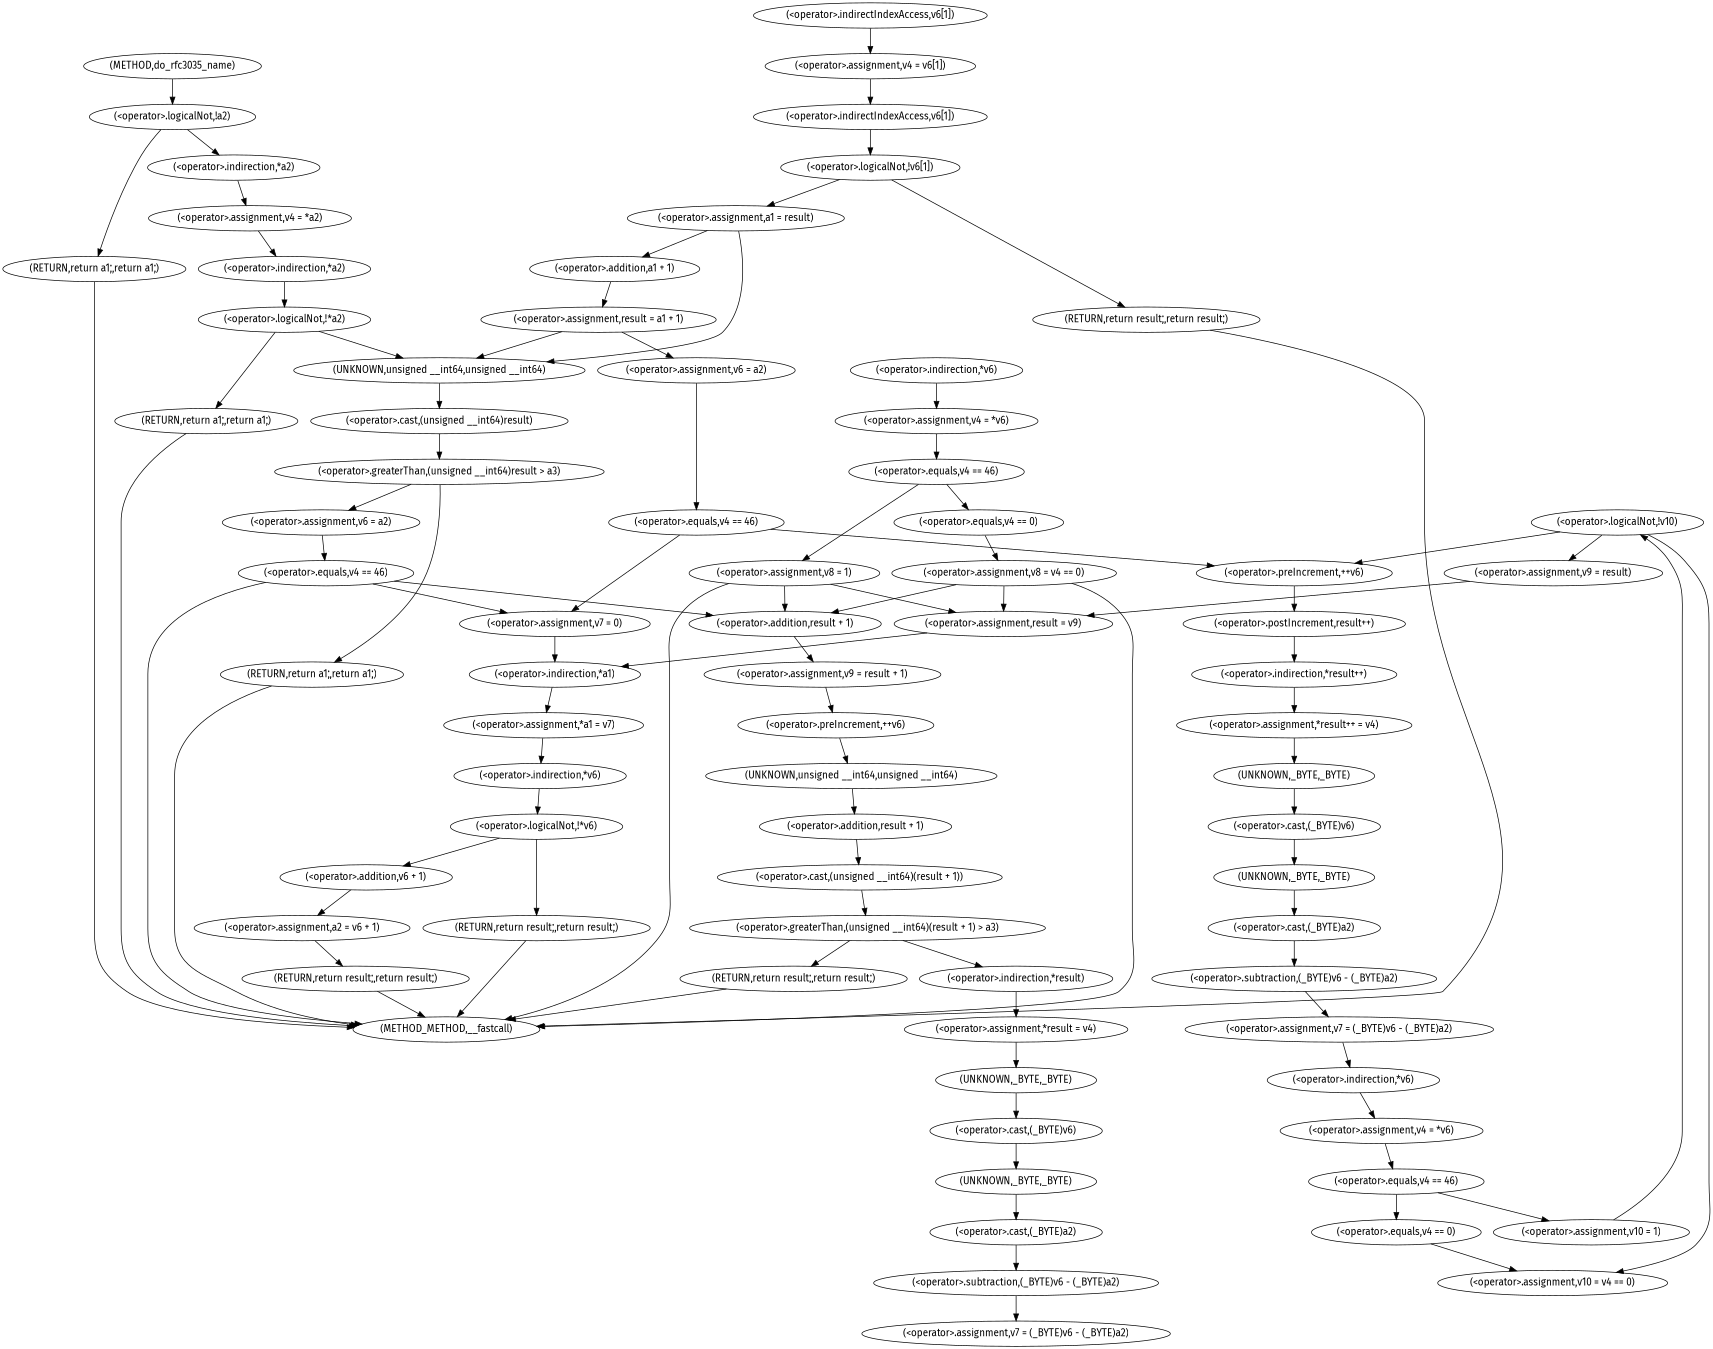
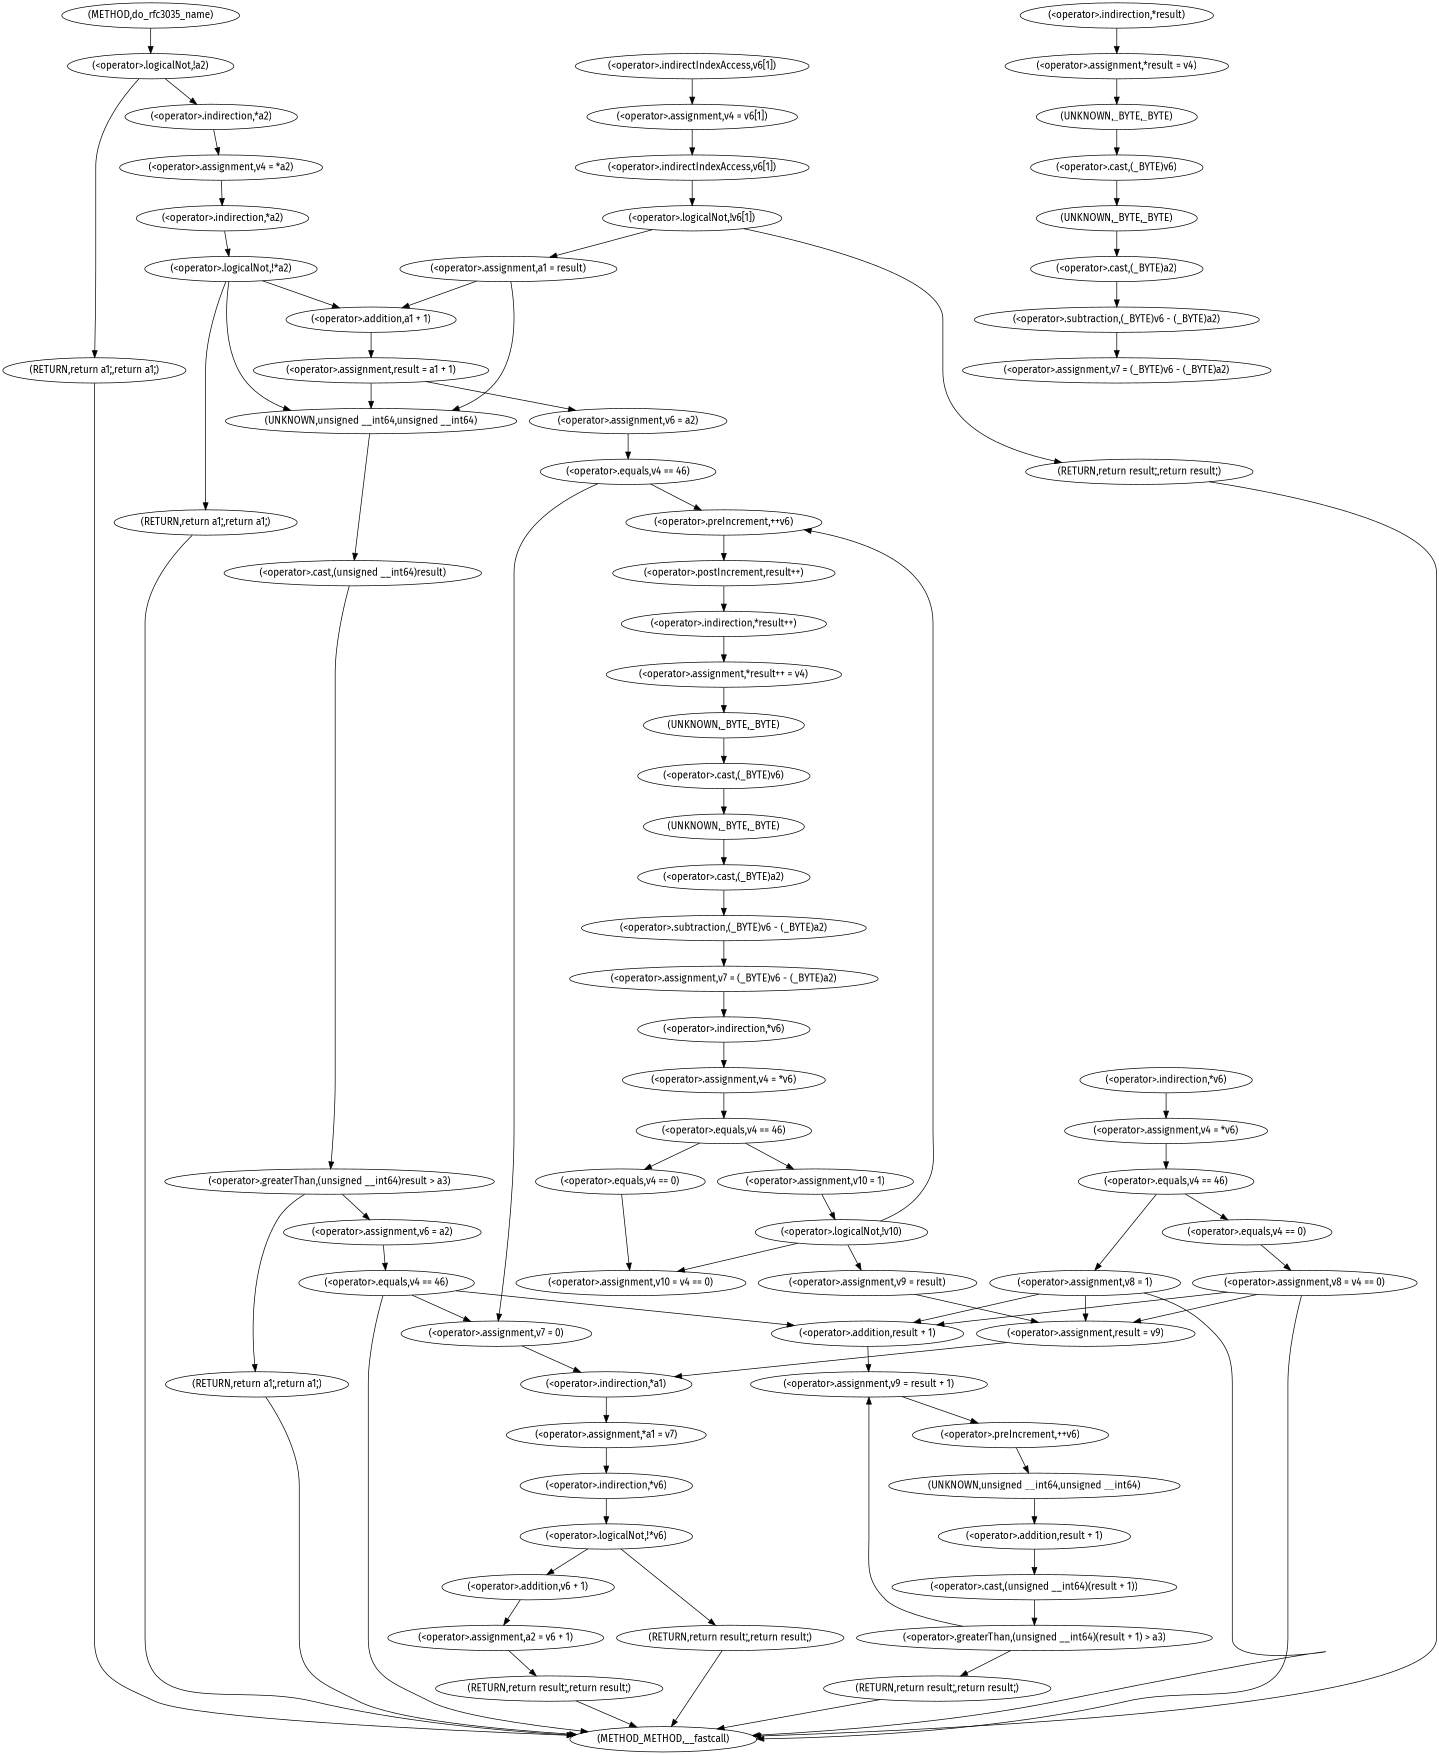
edge "(<operator>.logicalNot,!*a2)" -> "(<operator>.addition,a1 + 1)": added
edge "(<operator>.greaterThan,(unsigned __int64)(result + 1) > a3)" -> "(<operator>.indirection,*result)": now "(<operator>.greaterThan,(unsigned __int64)(result + 1) > a3)" -> "(<operator>.assignment,v9 = result + 1)"
